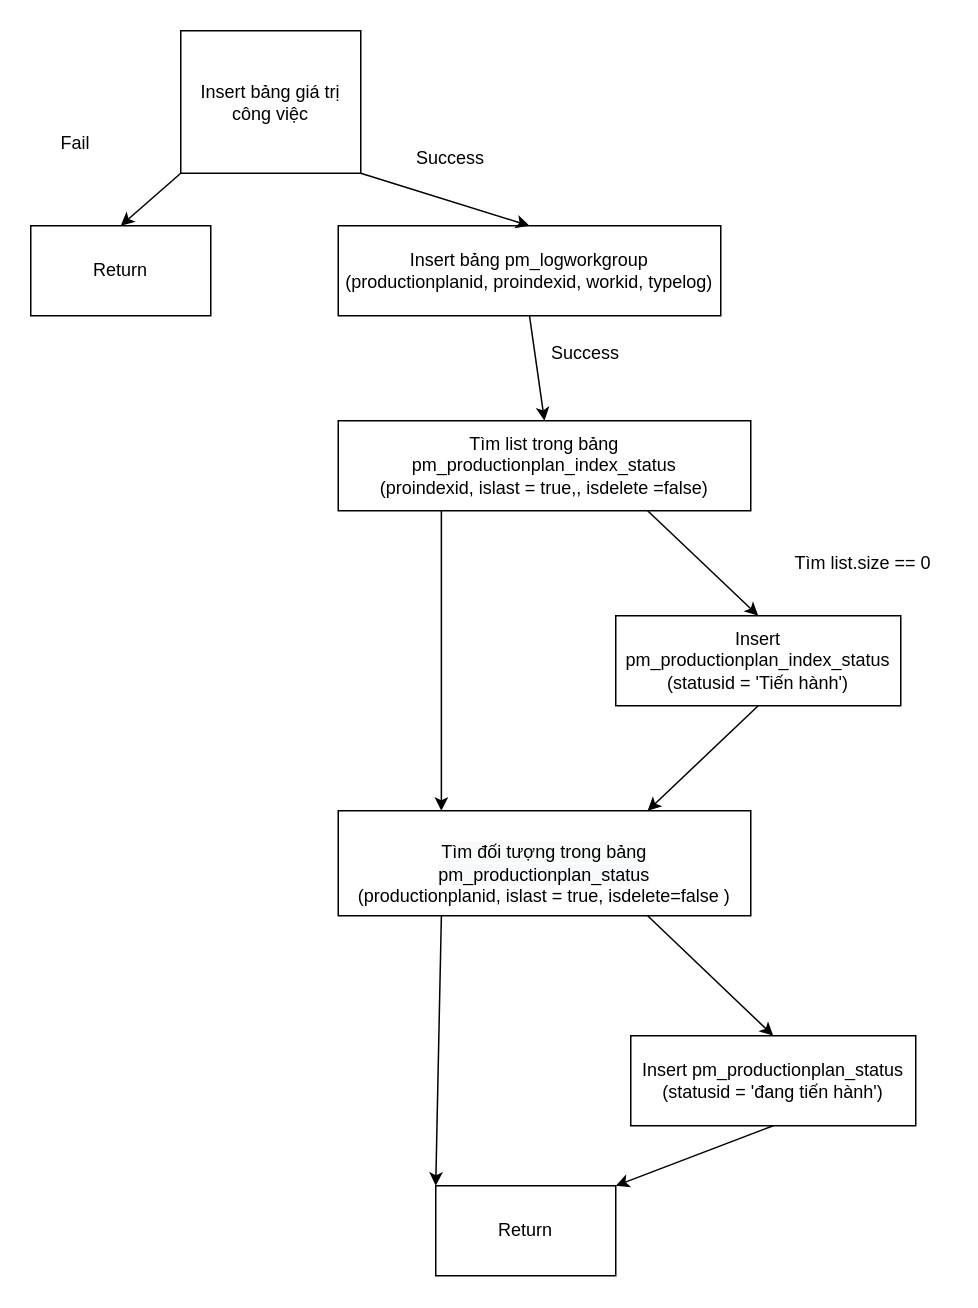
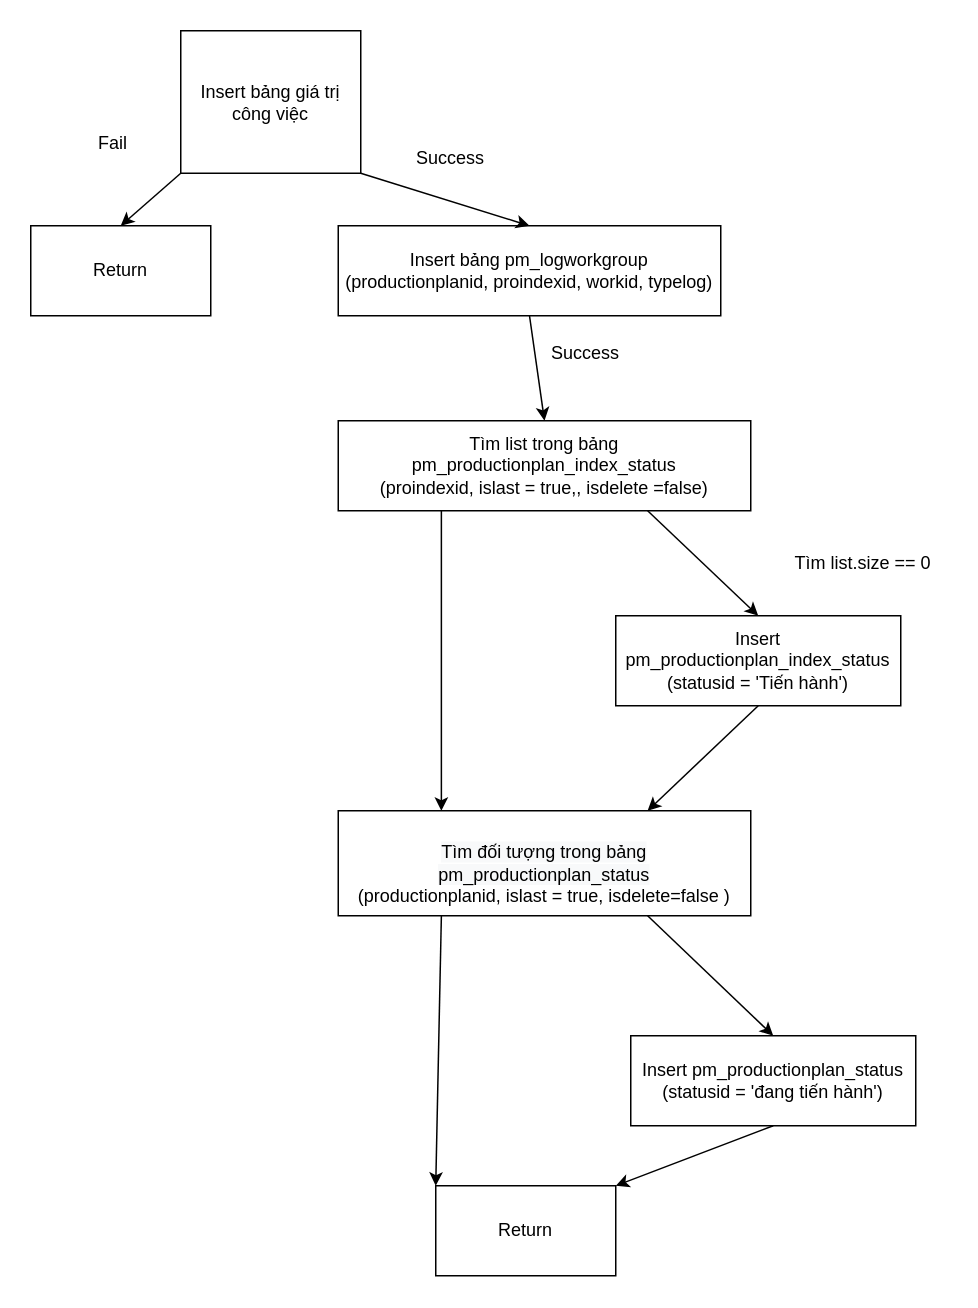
node "Fail": moved (76, 143) -> (113, 143)
